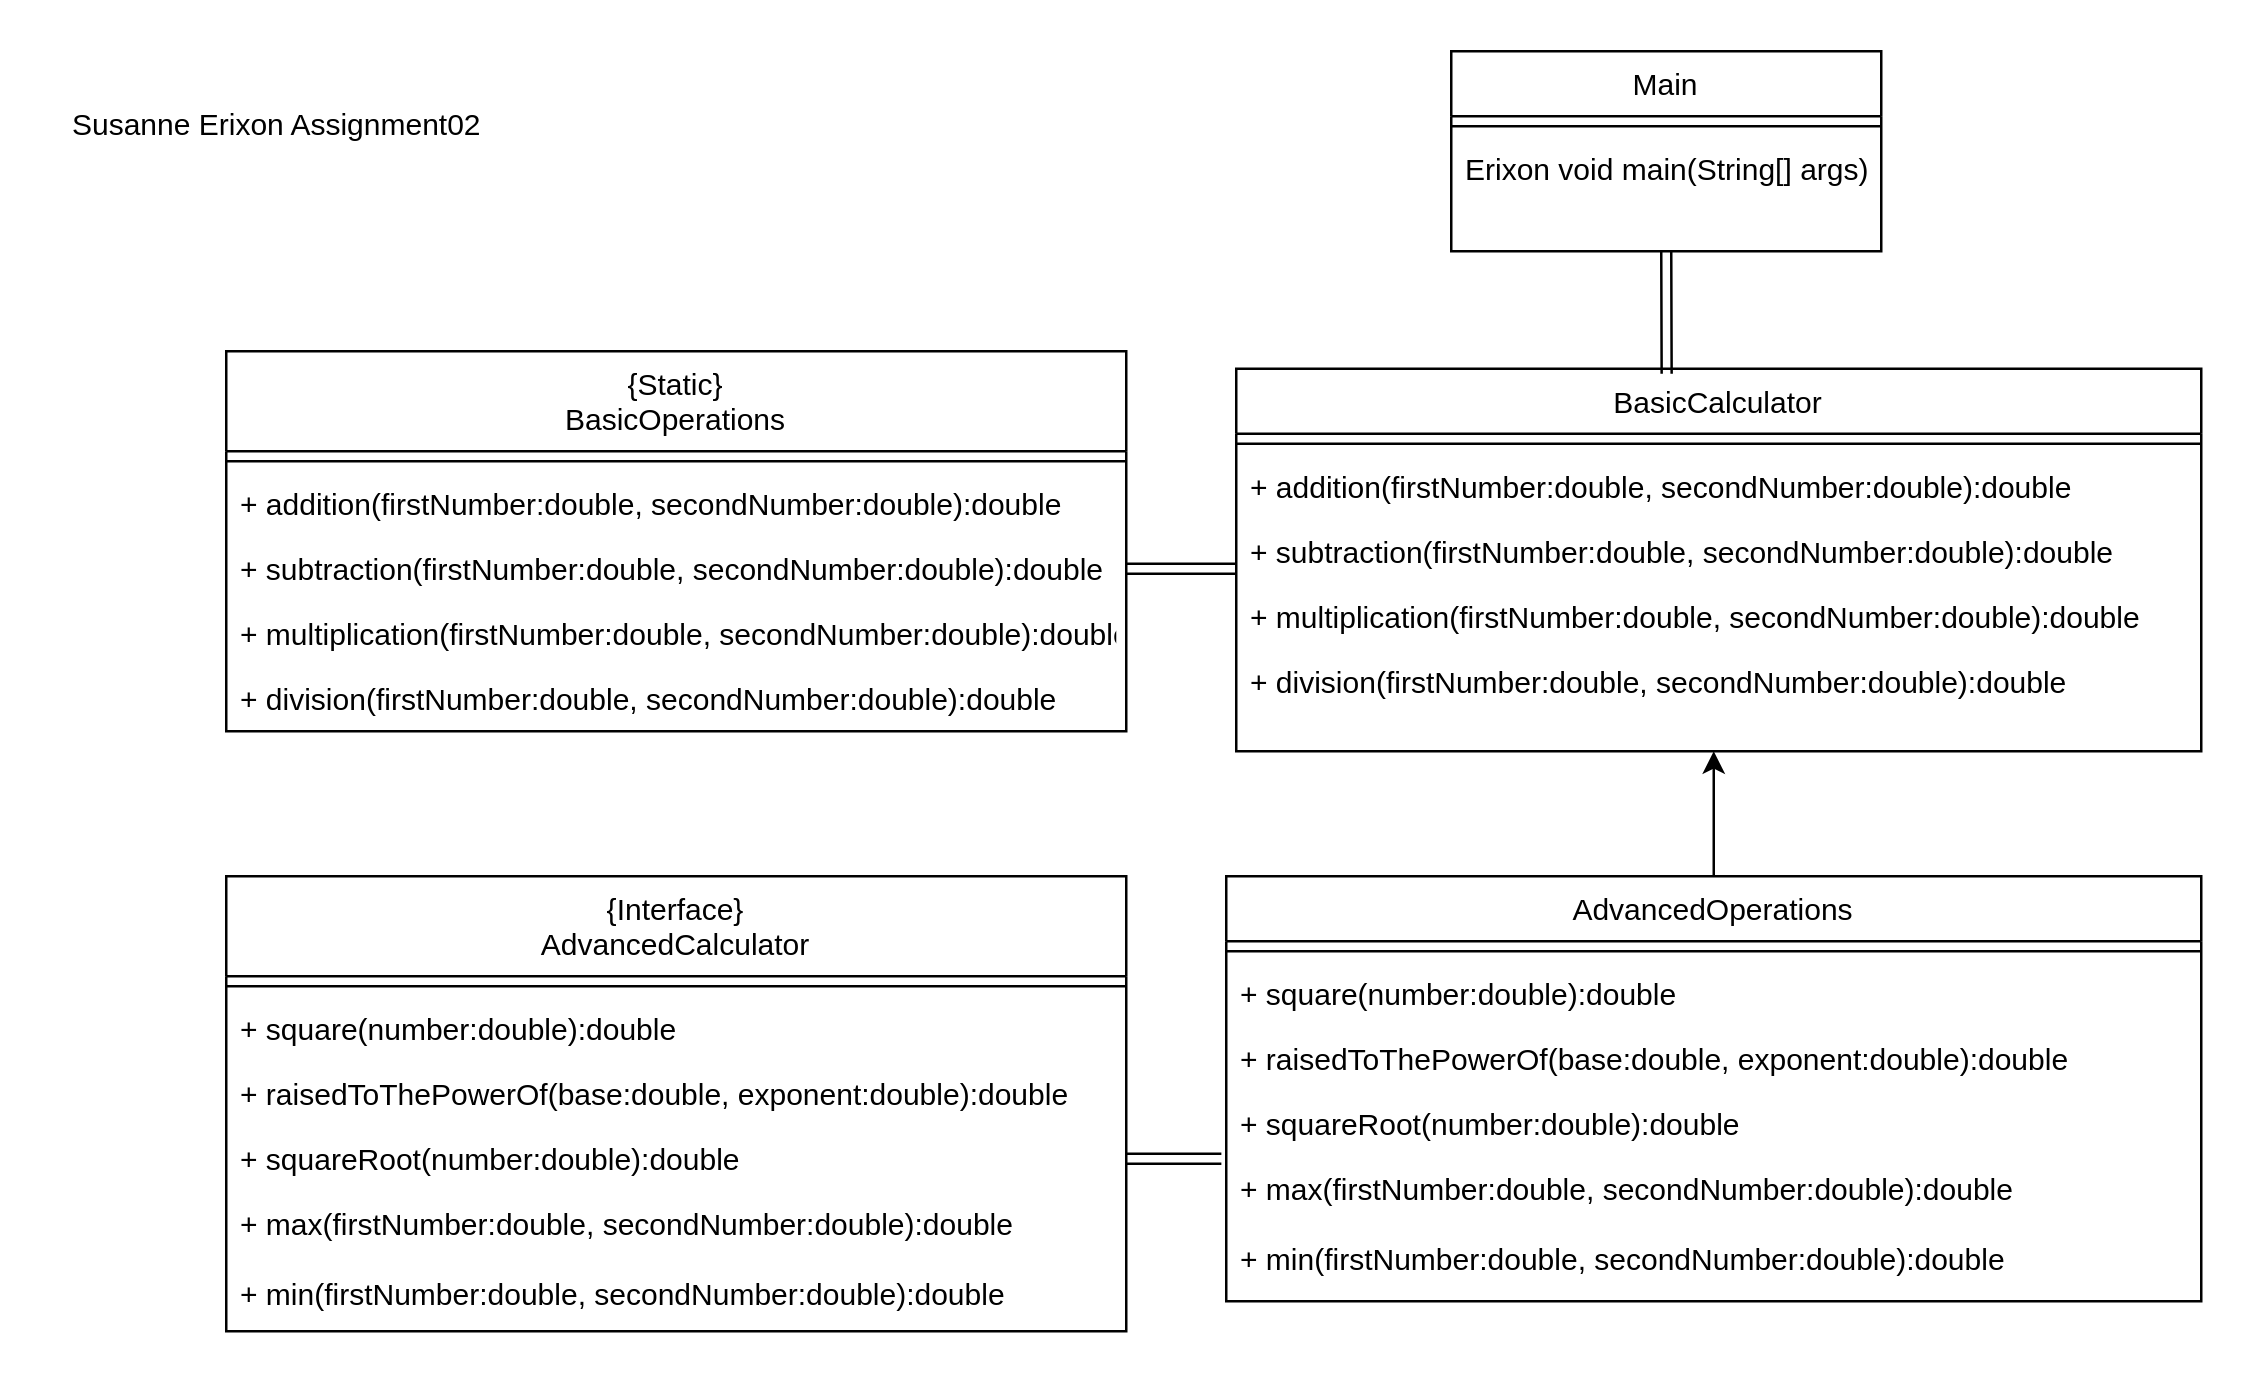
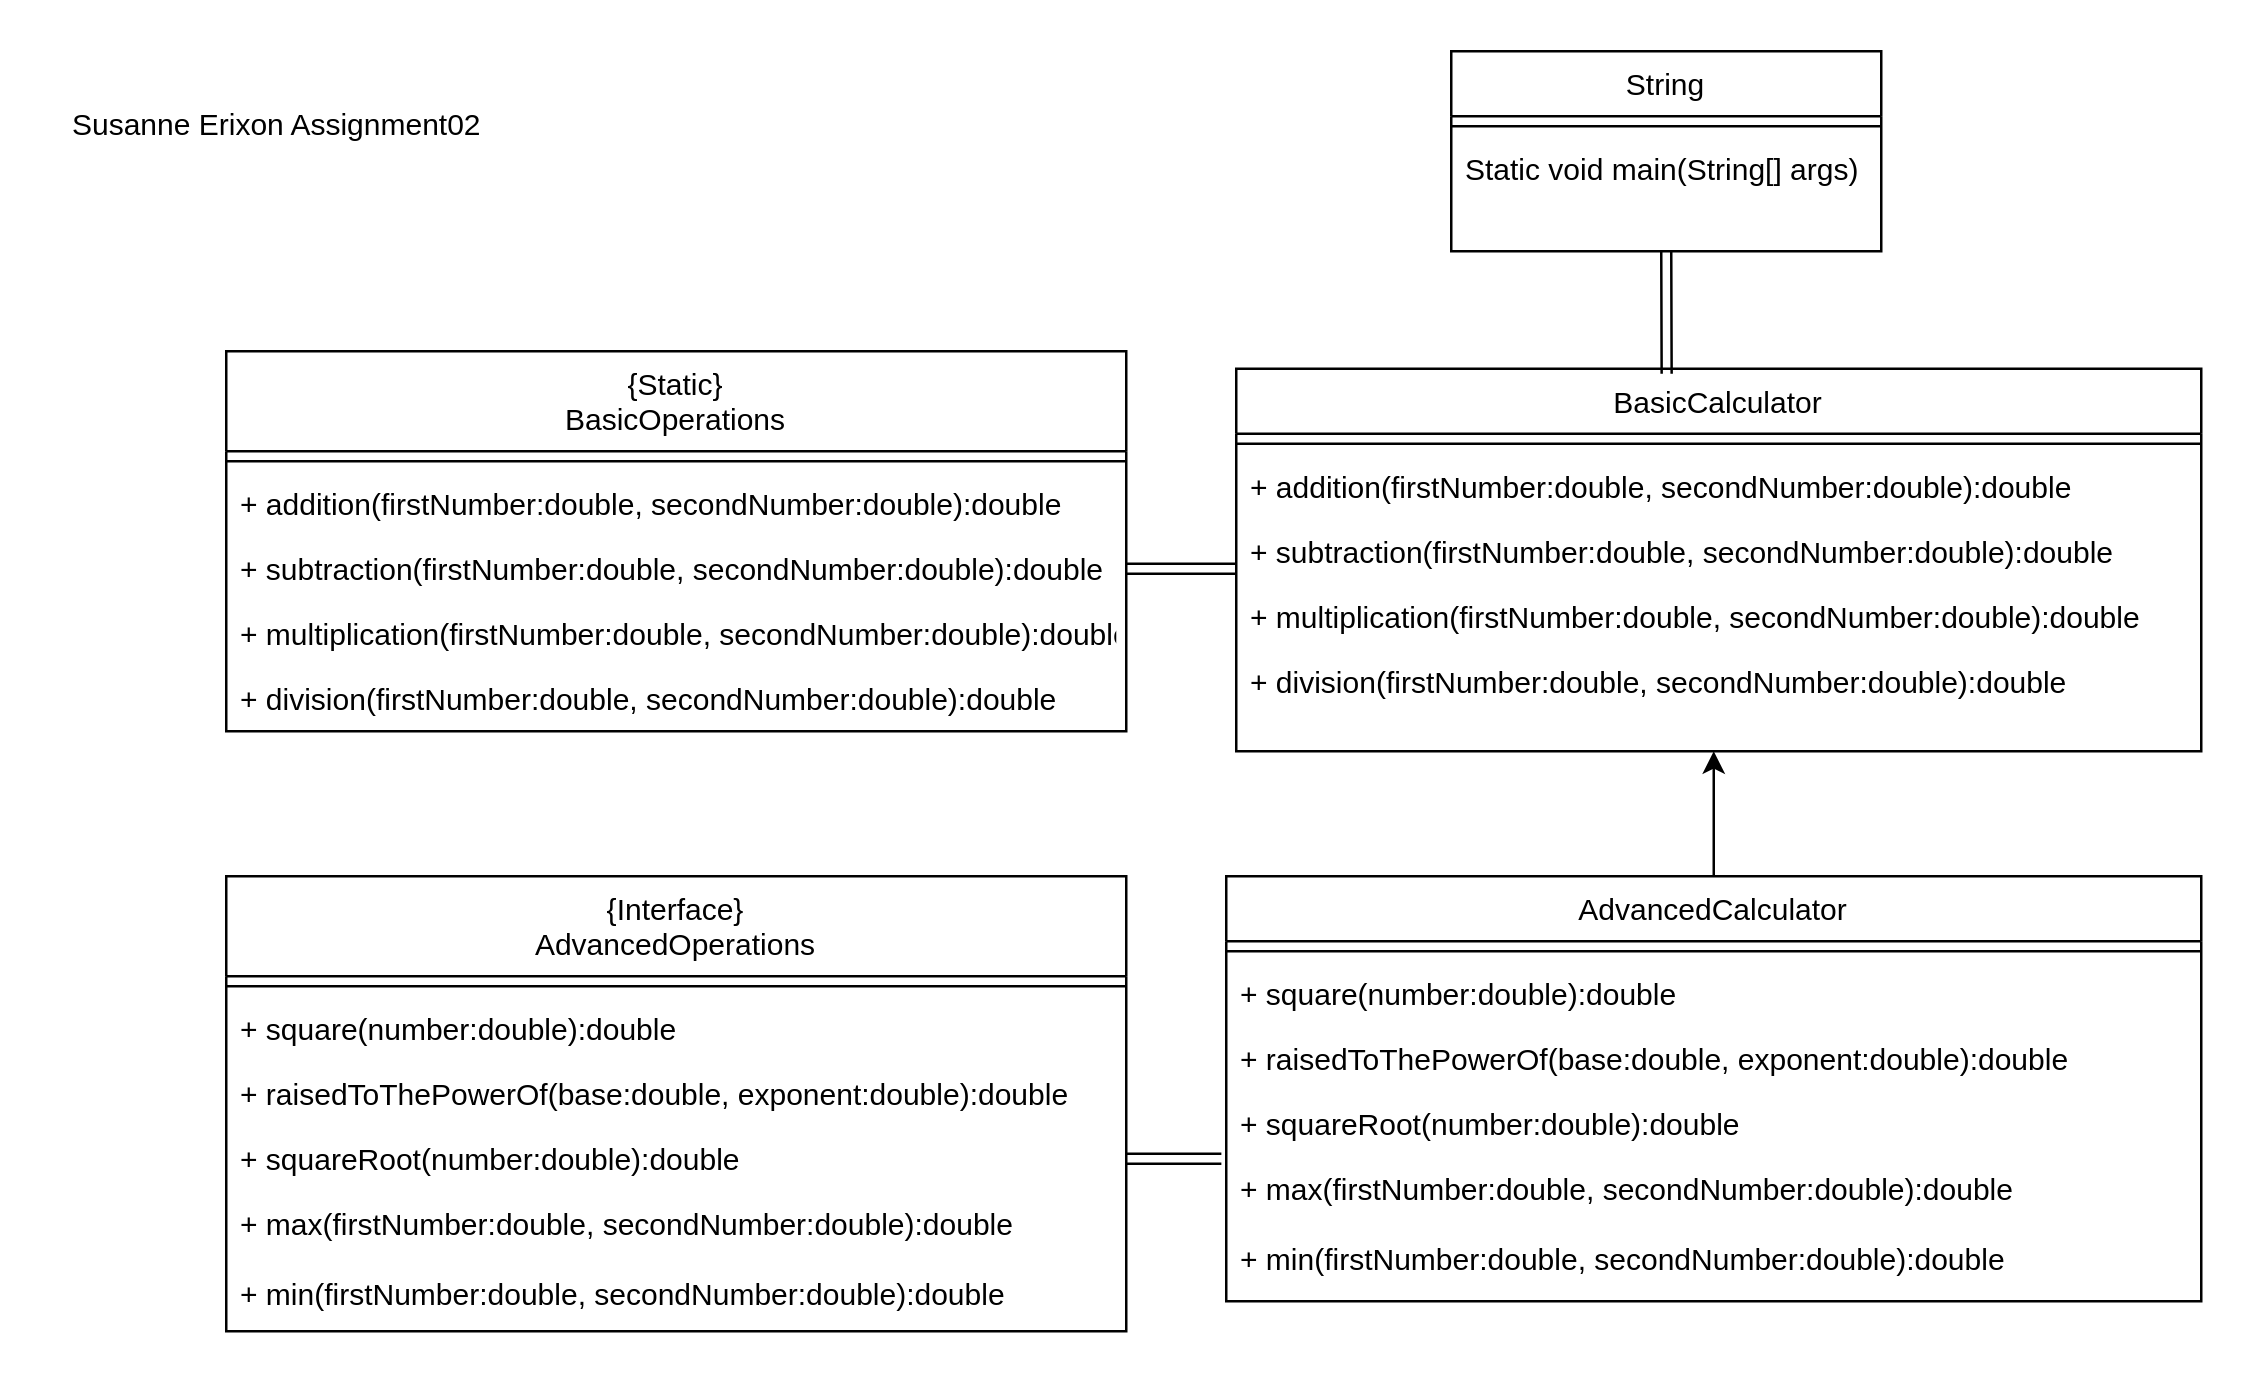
node "Main": label "Main" -> "String"
node "Erixon void main(String[] args)": label "Erixon void main(String[] args)" -> "Static void main(String[] args)"
node "{Interface} AdvancedCalculator": label "{Interface} AdvancedCalculator" -> "{Interface} AdvancedOperations"
node "AdvancedOperations": label "AdvancedOperations" -> "AdvancedCalculator"
